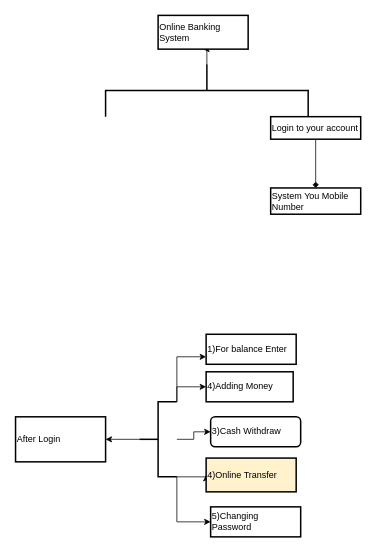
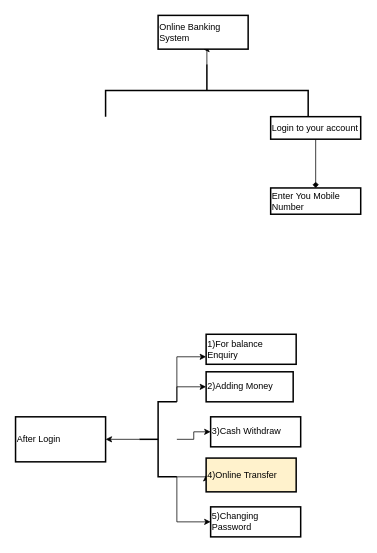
node "System You Mobile Number": label "System You Mobile Number" -> "Enter You Mobile Number"
node "1)For balance Enter": label "1)For balance Enter" -> "1)For balance Enquiry"
node "4)Adding Money": label "4)Adding Money" -> "2)Adding Money"
node "3)Cash Withdraw": shape rounded rectangle -> rectangle
